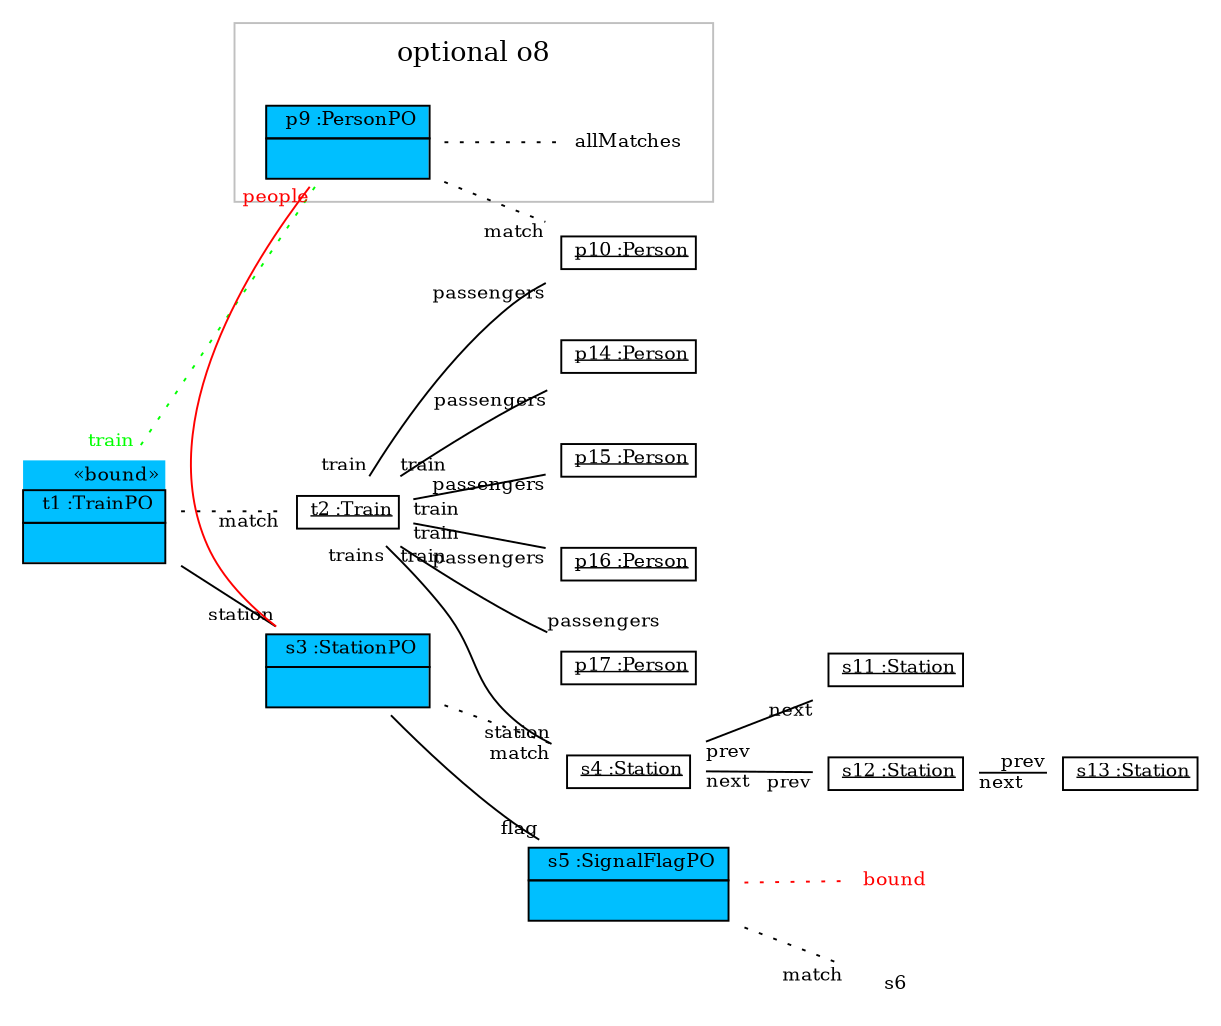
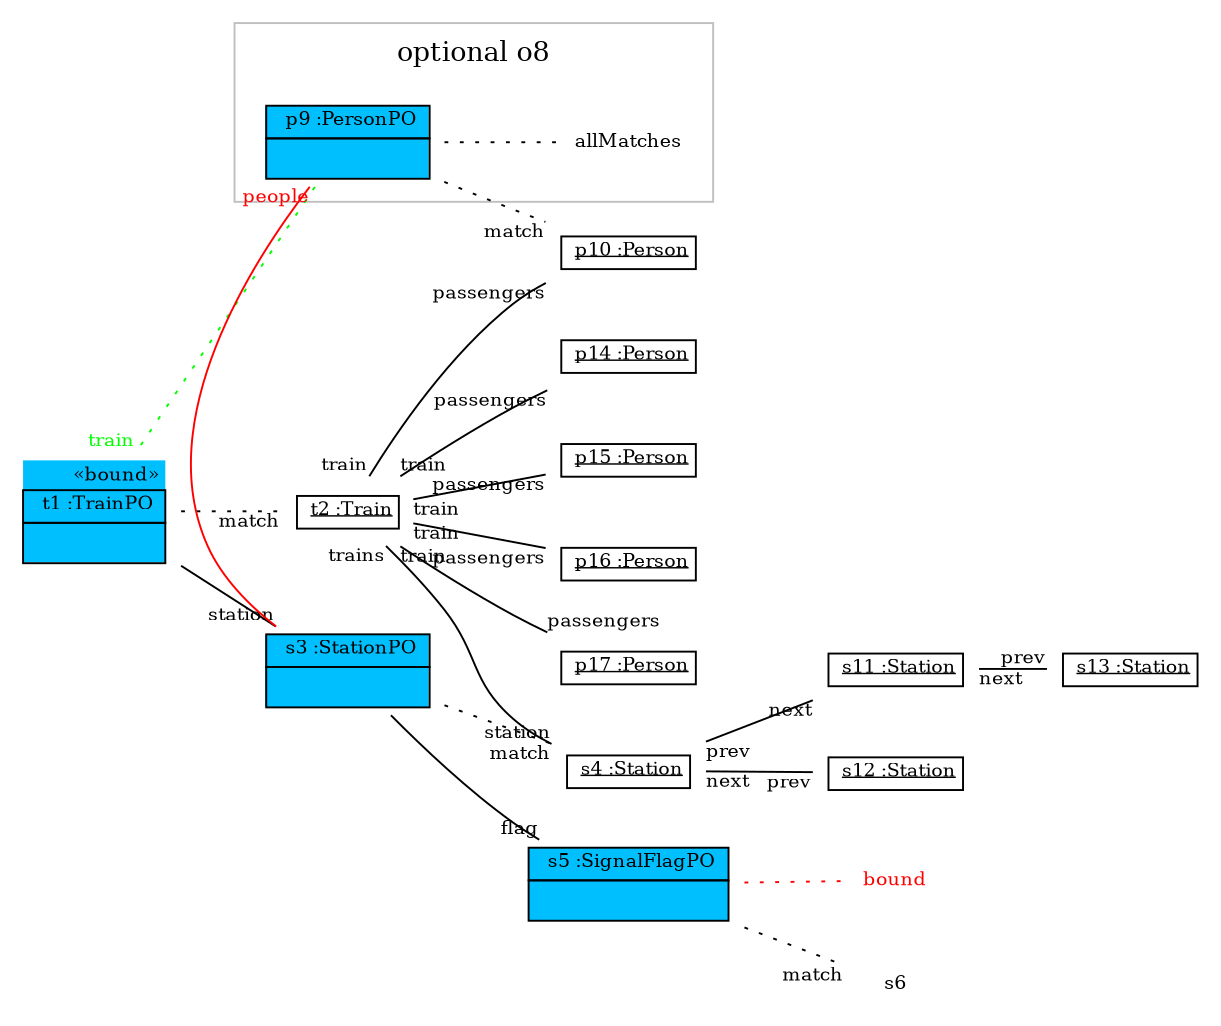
edge "s12 :Station" -- "s13 :Station": now "s11 :Station" -- "s13 :Station"
